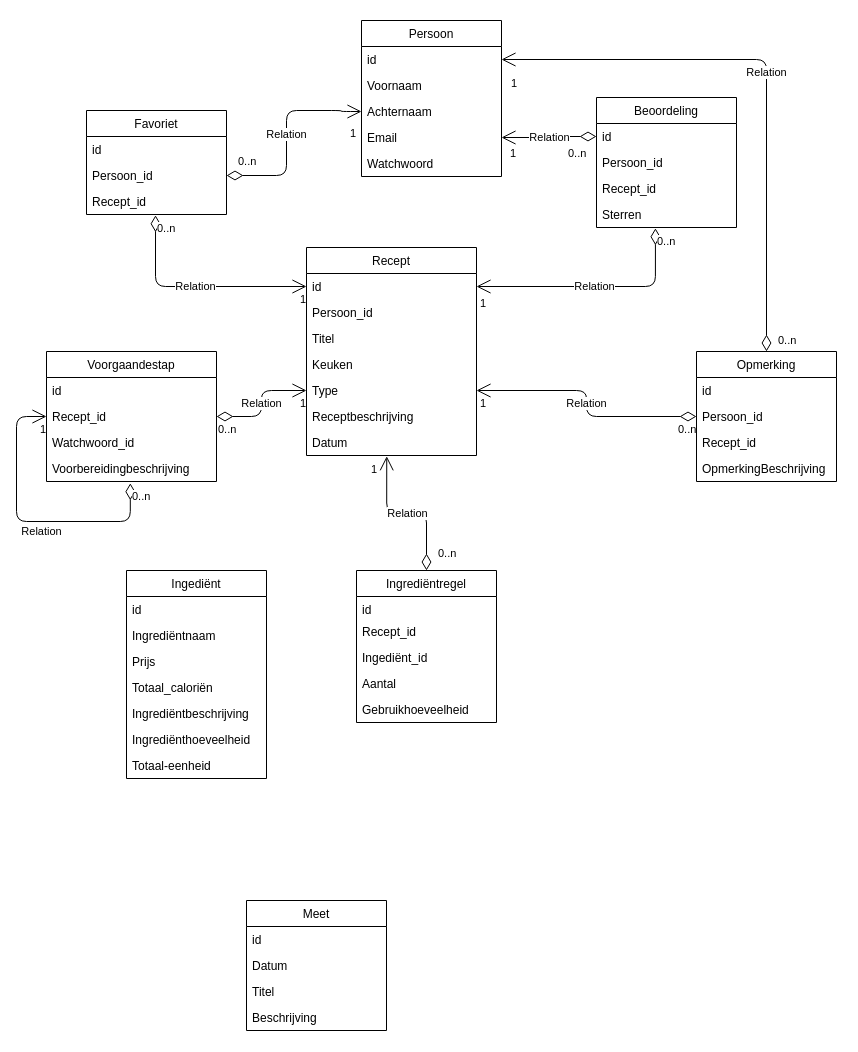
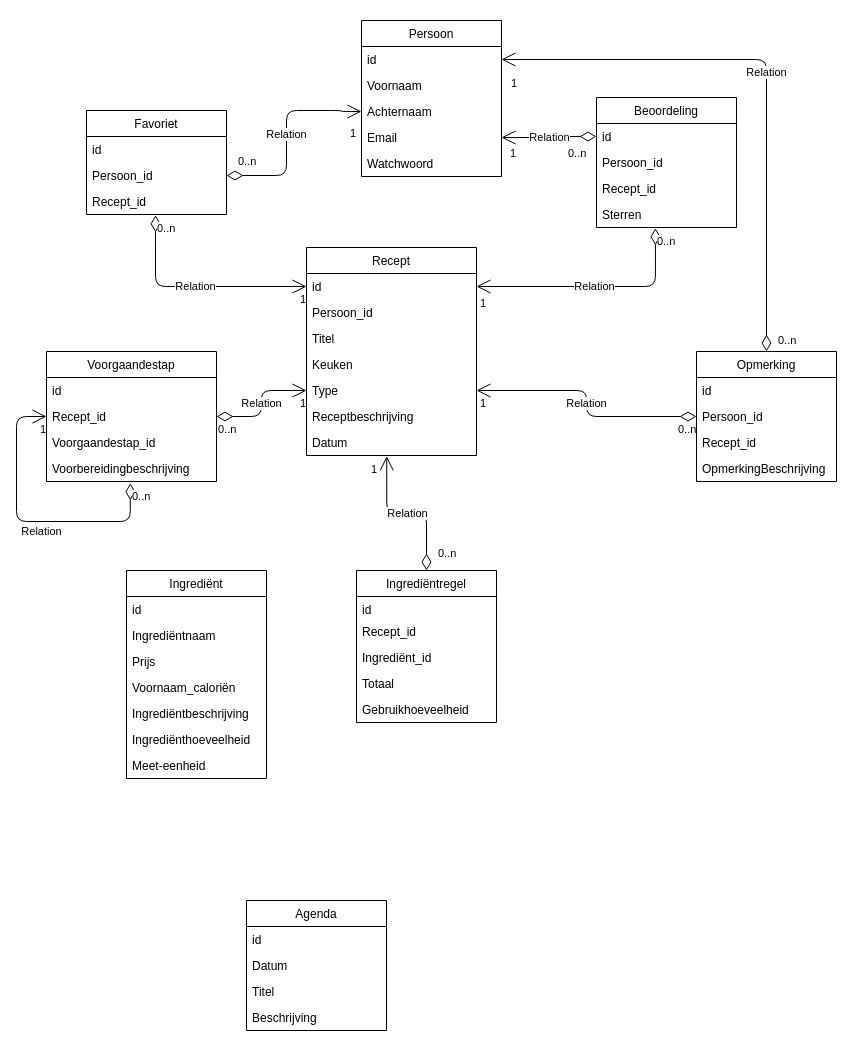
node "Watchwoord_id": label "Watchwoord_id" -> "Voorgaandestap_id"
node "Ingediënt": label "Ingediënt" -> "Ingrediënt"
node "Ingediënt_id": label "Ingediënt_id" -> "Ingrediënt_id"
node "Aantal": label "Aantal" -> "Totaal"
node "Totaal_caloriën": label "Totaal_caloriën" -> "Voornaam_caloriën"
node "Totaal-eenheid": label "Totaal-eenheid" -> "Meet-eenheid"
node "Meet": label "Meet" -> "Agenda"
